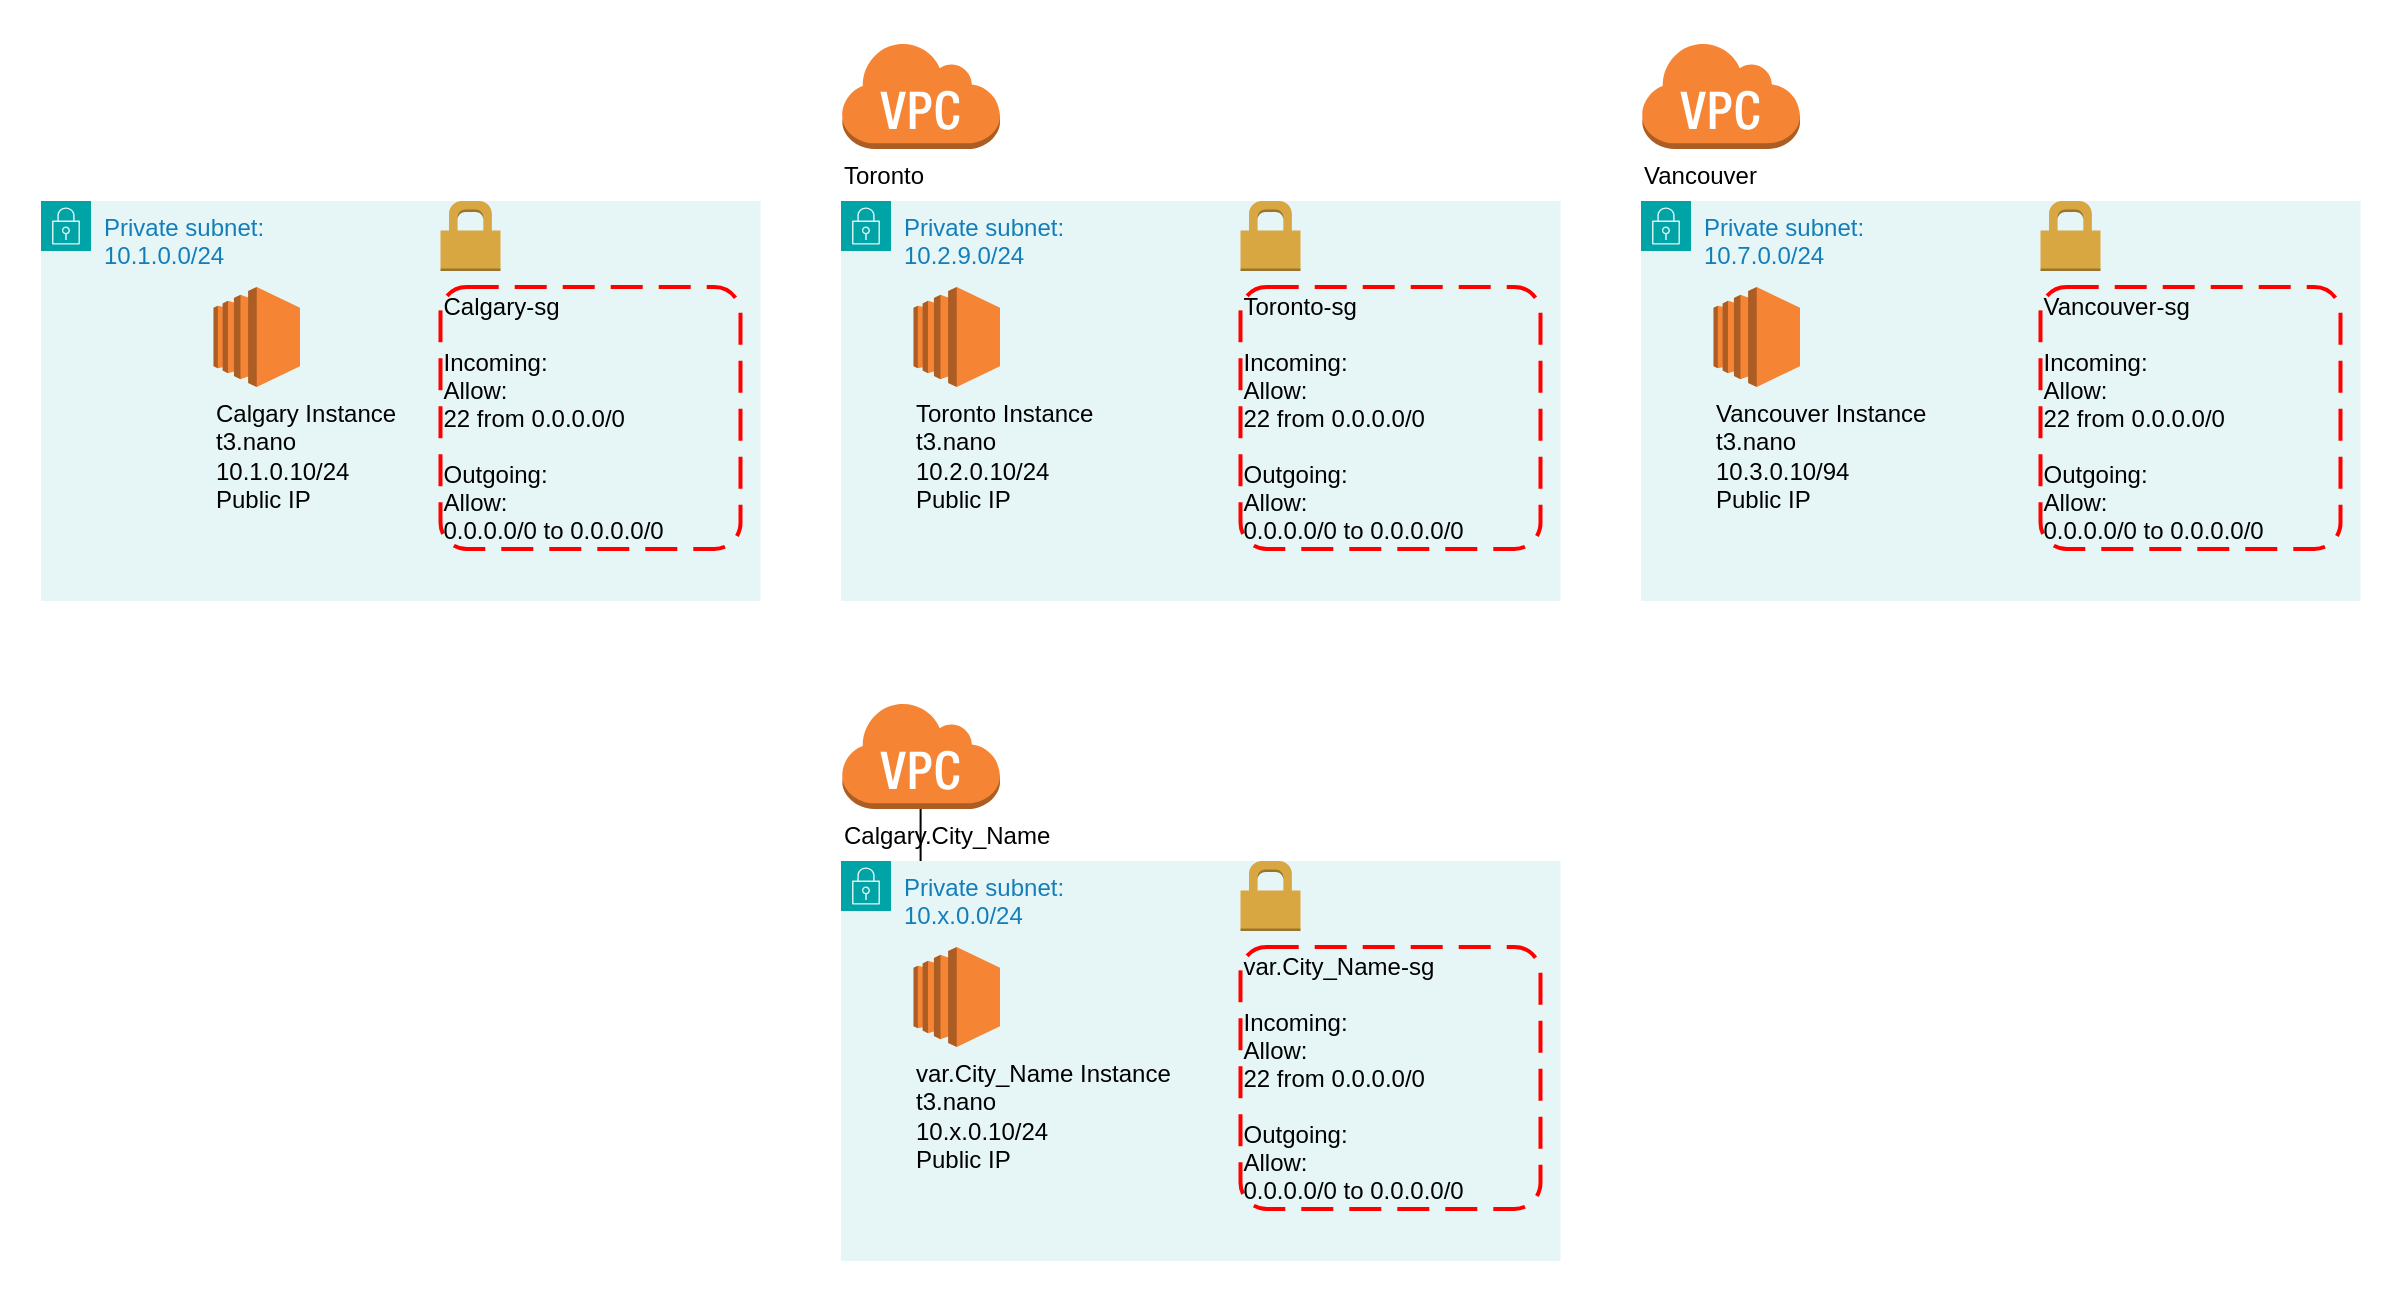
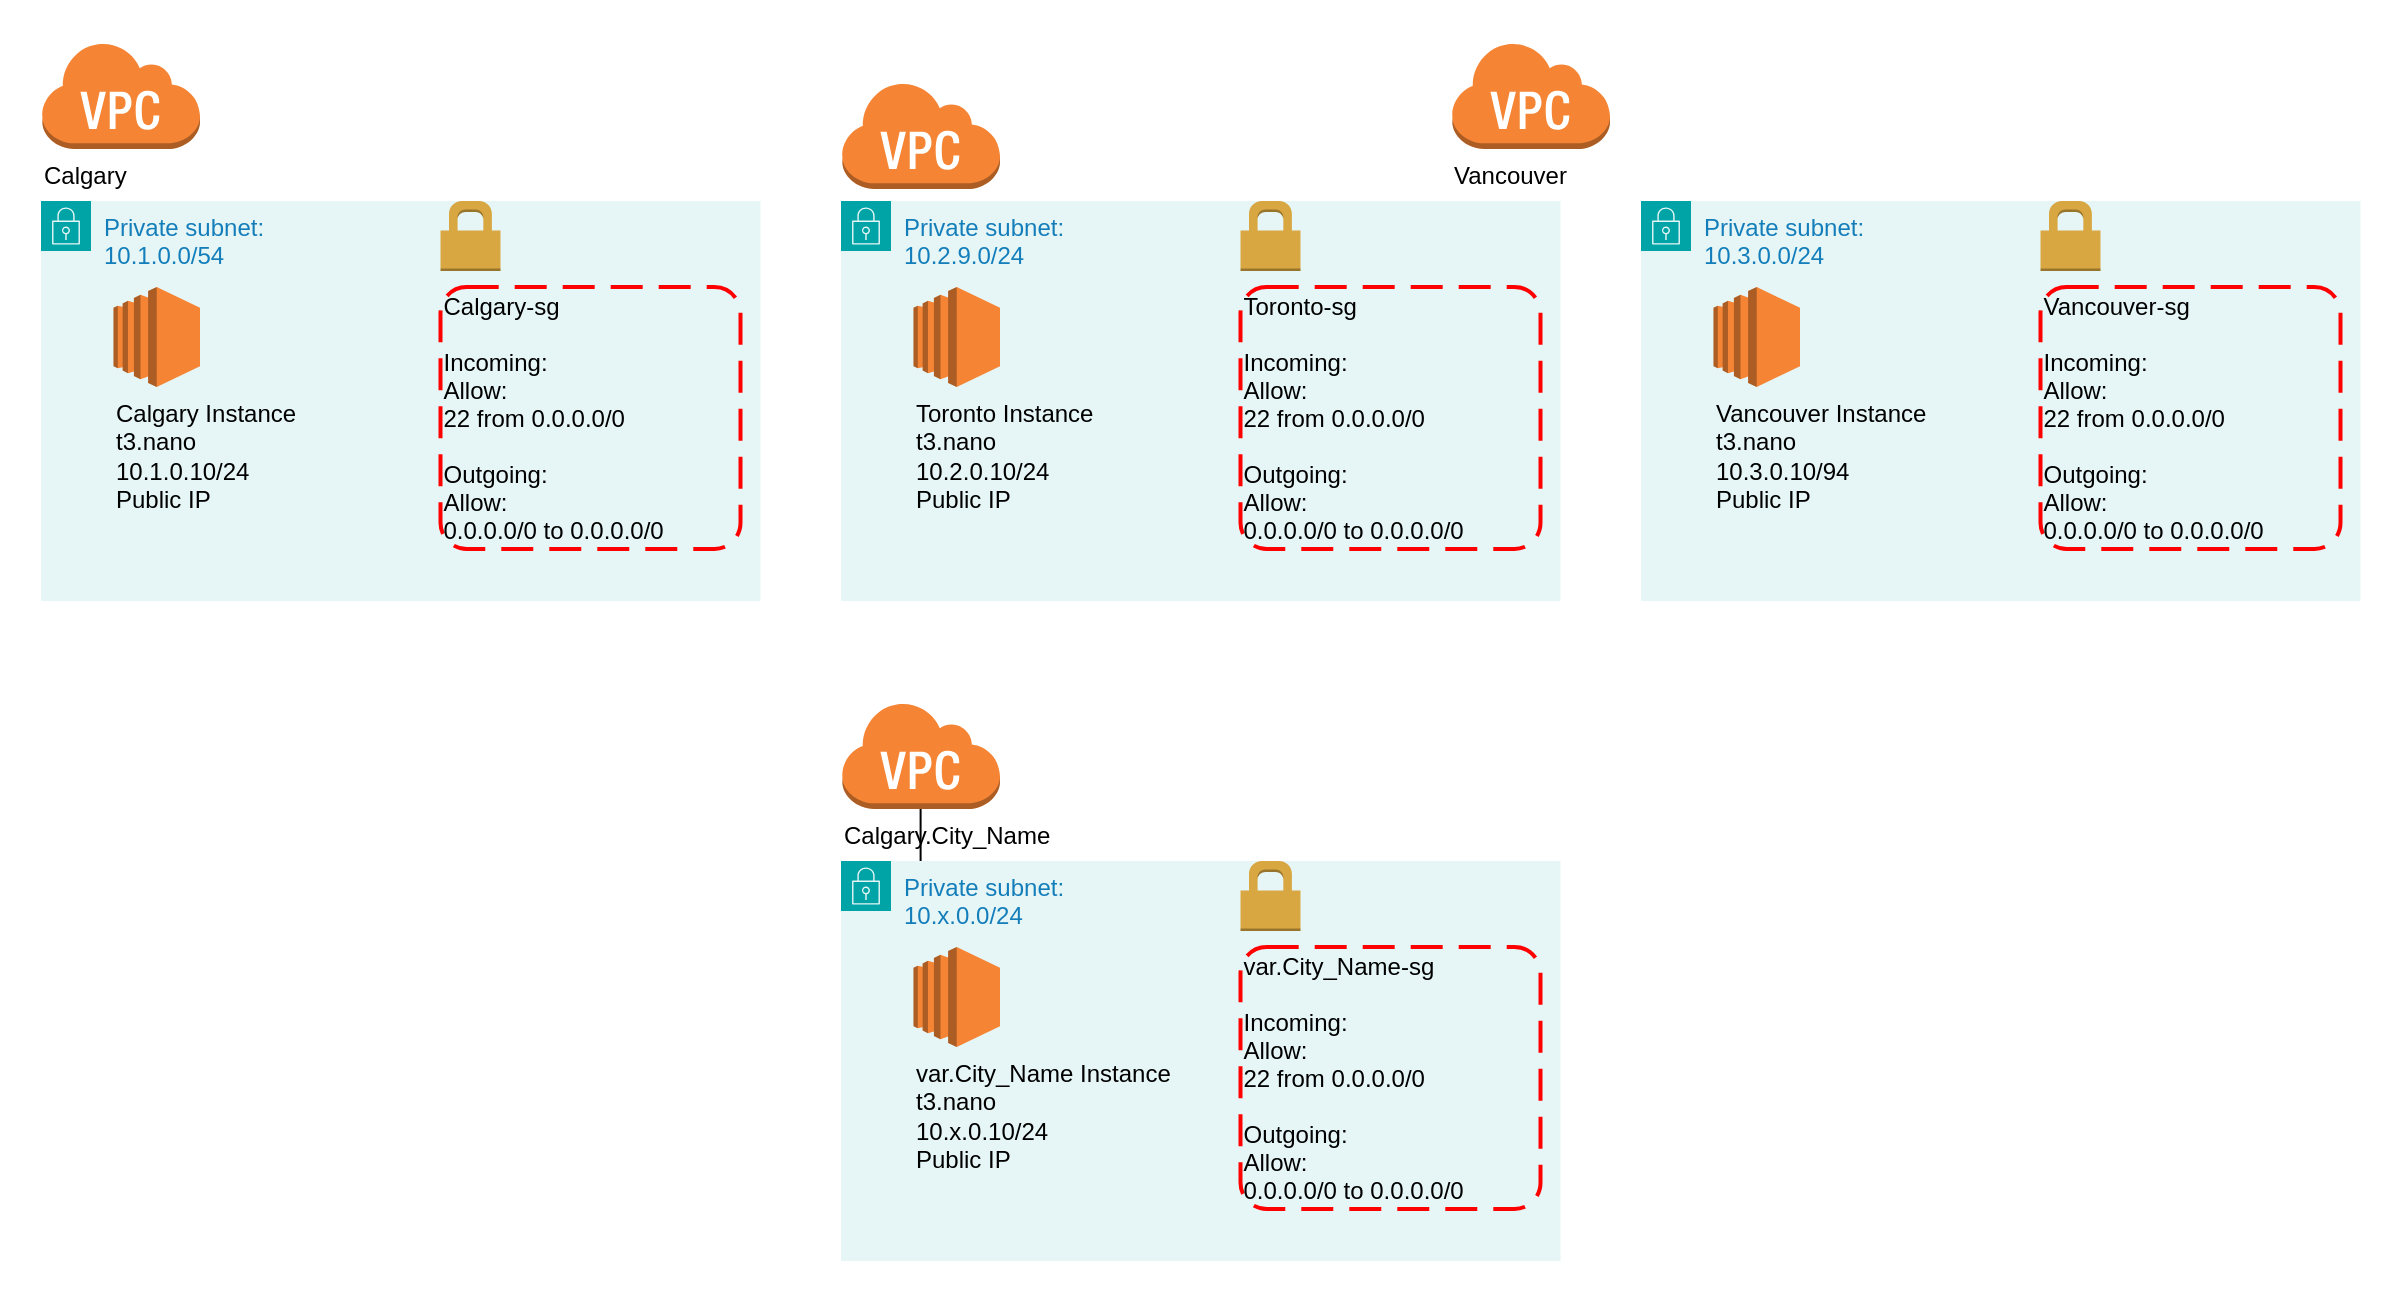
node "Calgary": added
node "Toronto": moved (921, 95) -> (921, 135)
node "Vancouver": moved (1721, 95) -> (1531, 95)
node "Private subnet: 10.1.0.0/24": label "Private subnet: 10.1.0.0/24" -> "Private subnet: 10.1.0.0/54"
node "Private subnet: 10.7.0.0/24": label "Private subnet: 10.7.0.0/24" -> "Private subnet: 10.3.0.0/24"
node "Calgary Instance t3.nano 10.1.0.10/24 Public IP": moved (257, 337) -> (157, 337)
